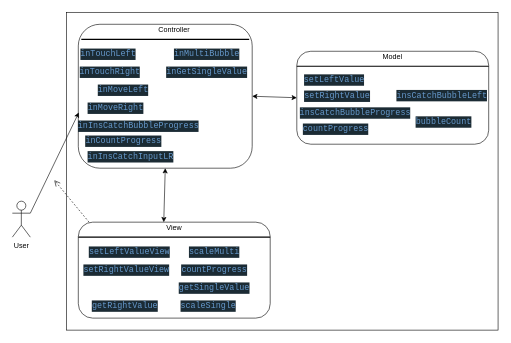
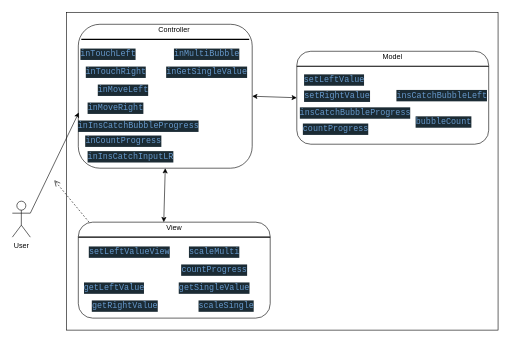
node "inTouchRight": moved (110, 72) -> (116, 72)
node "setRightValueView": removed
node "getLeftValue": added
node "scaleSingle": moved (209, 306) -> (227, 306)
